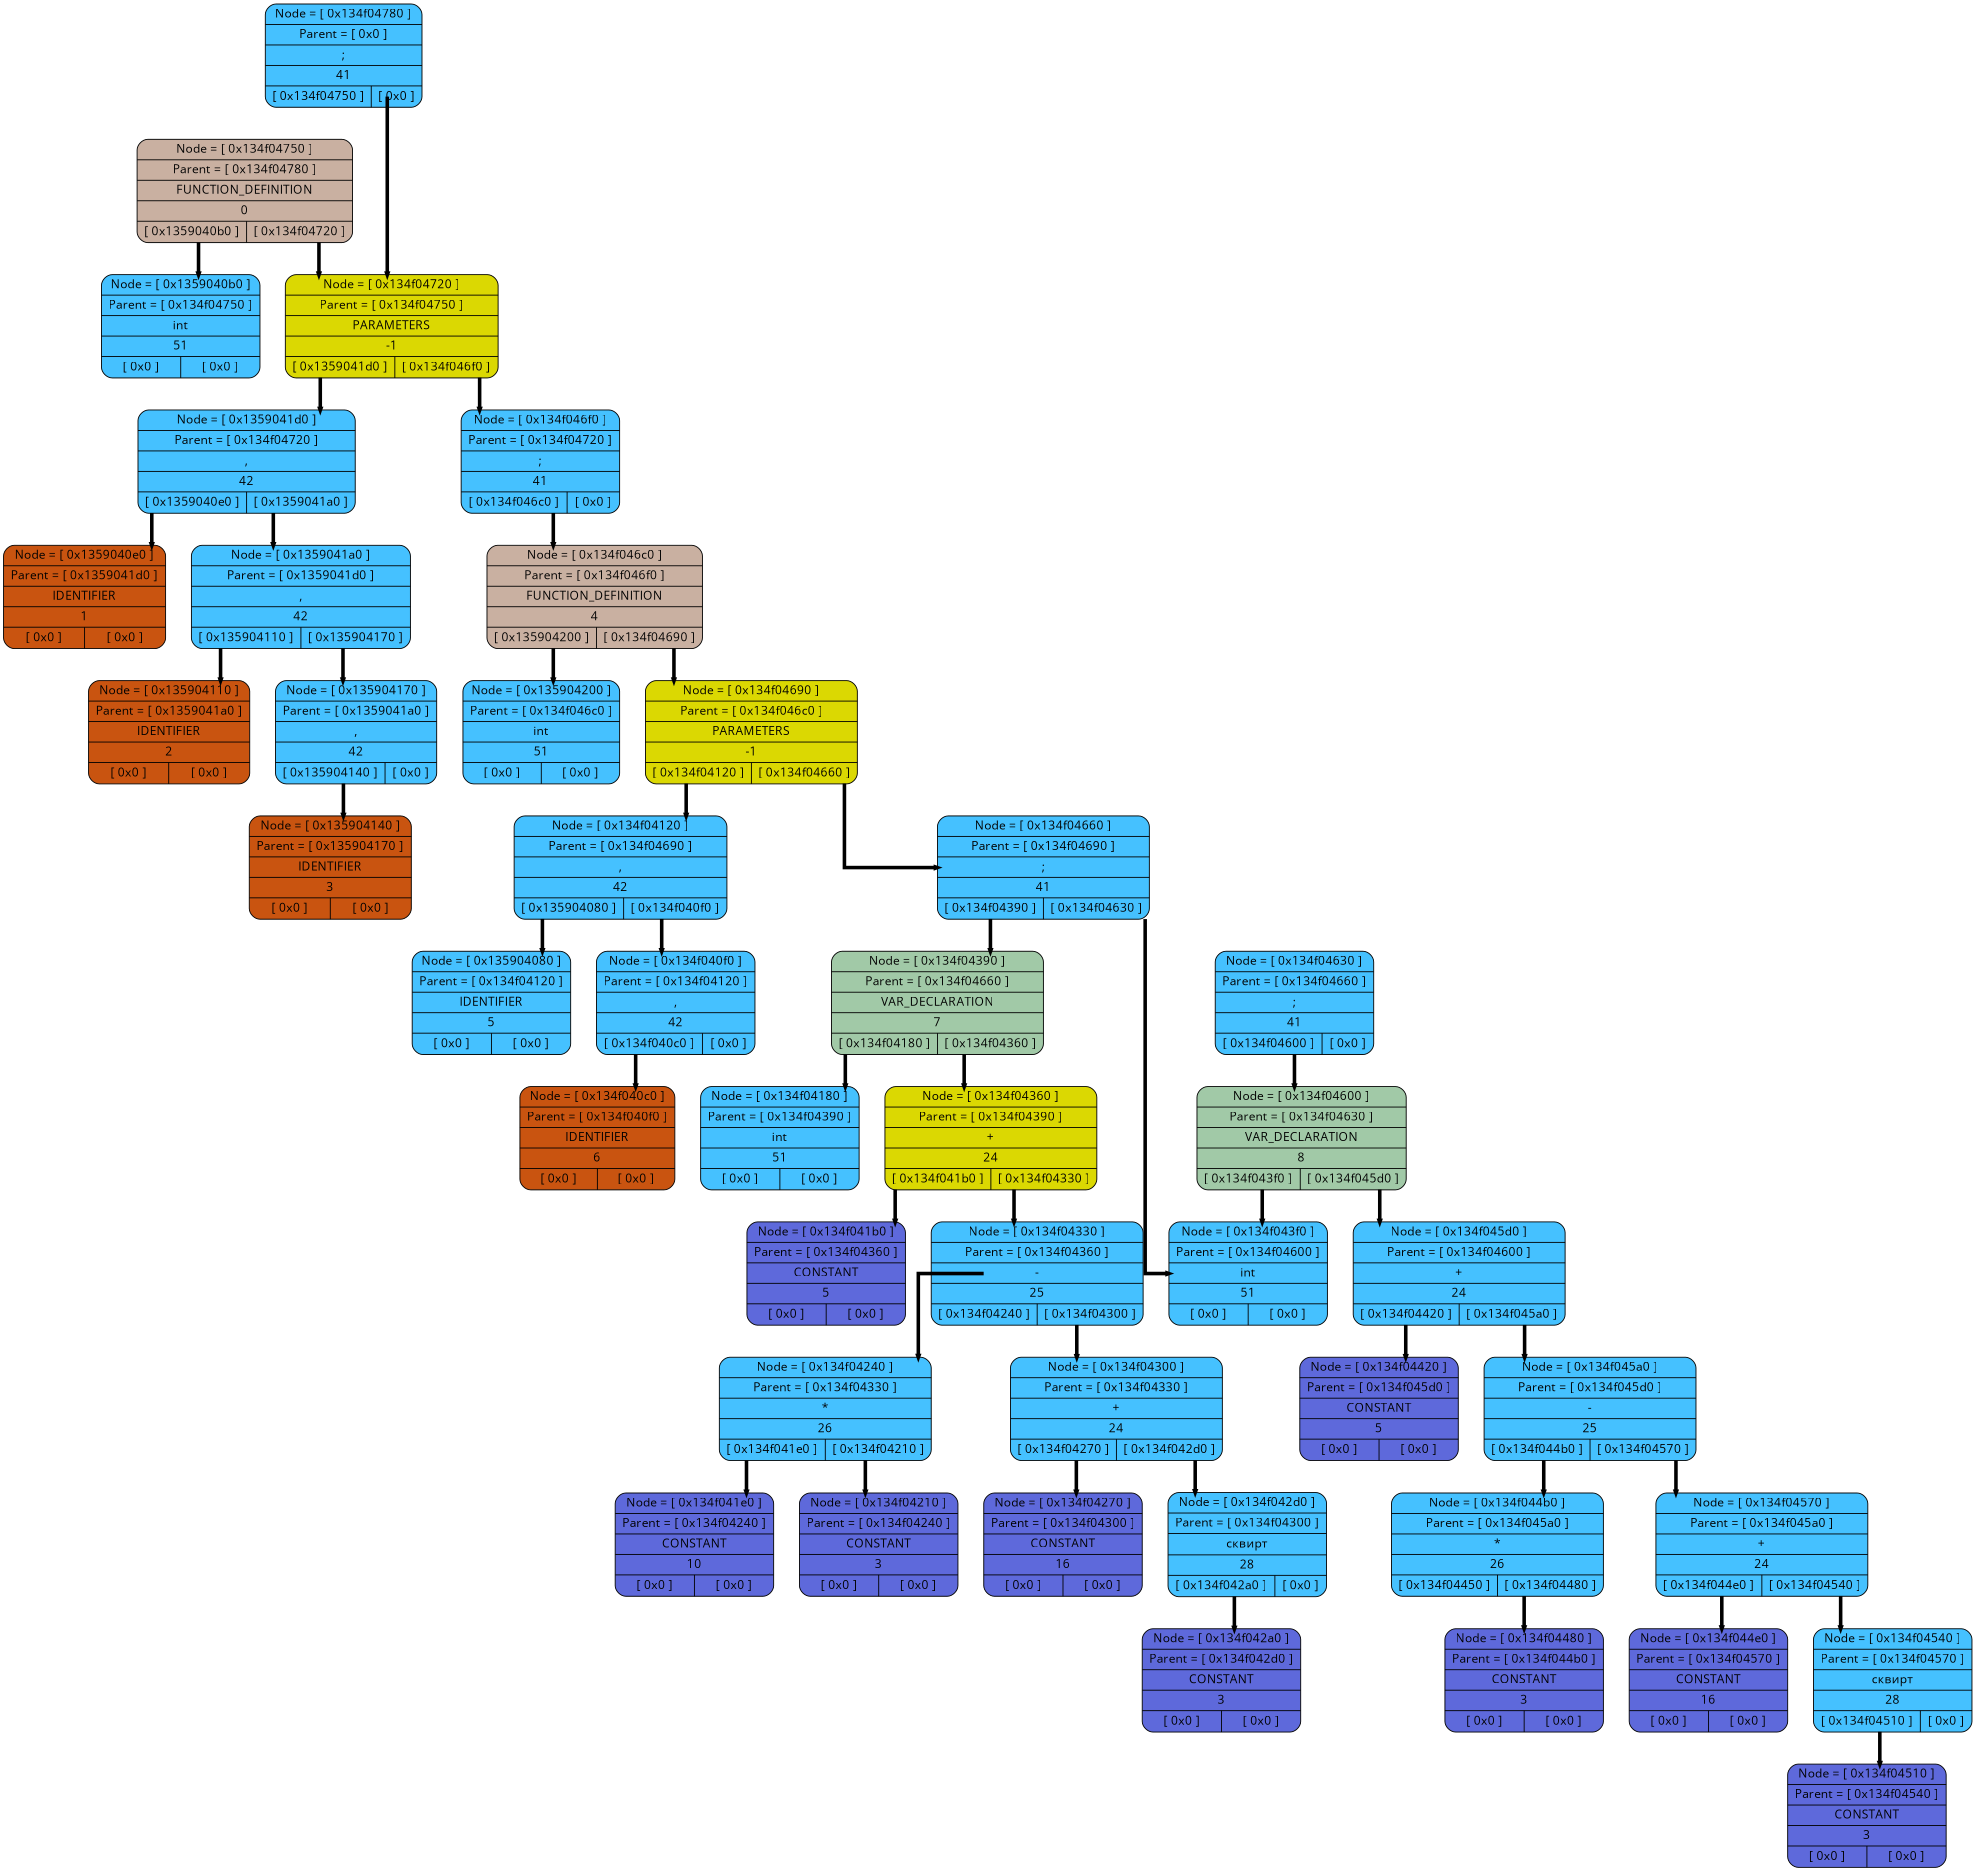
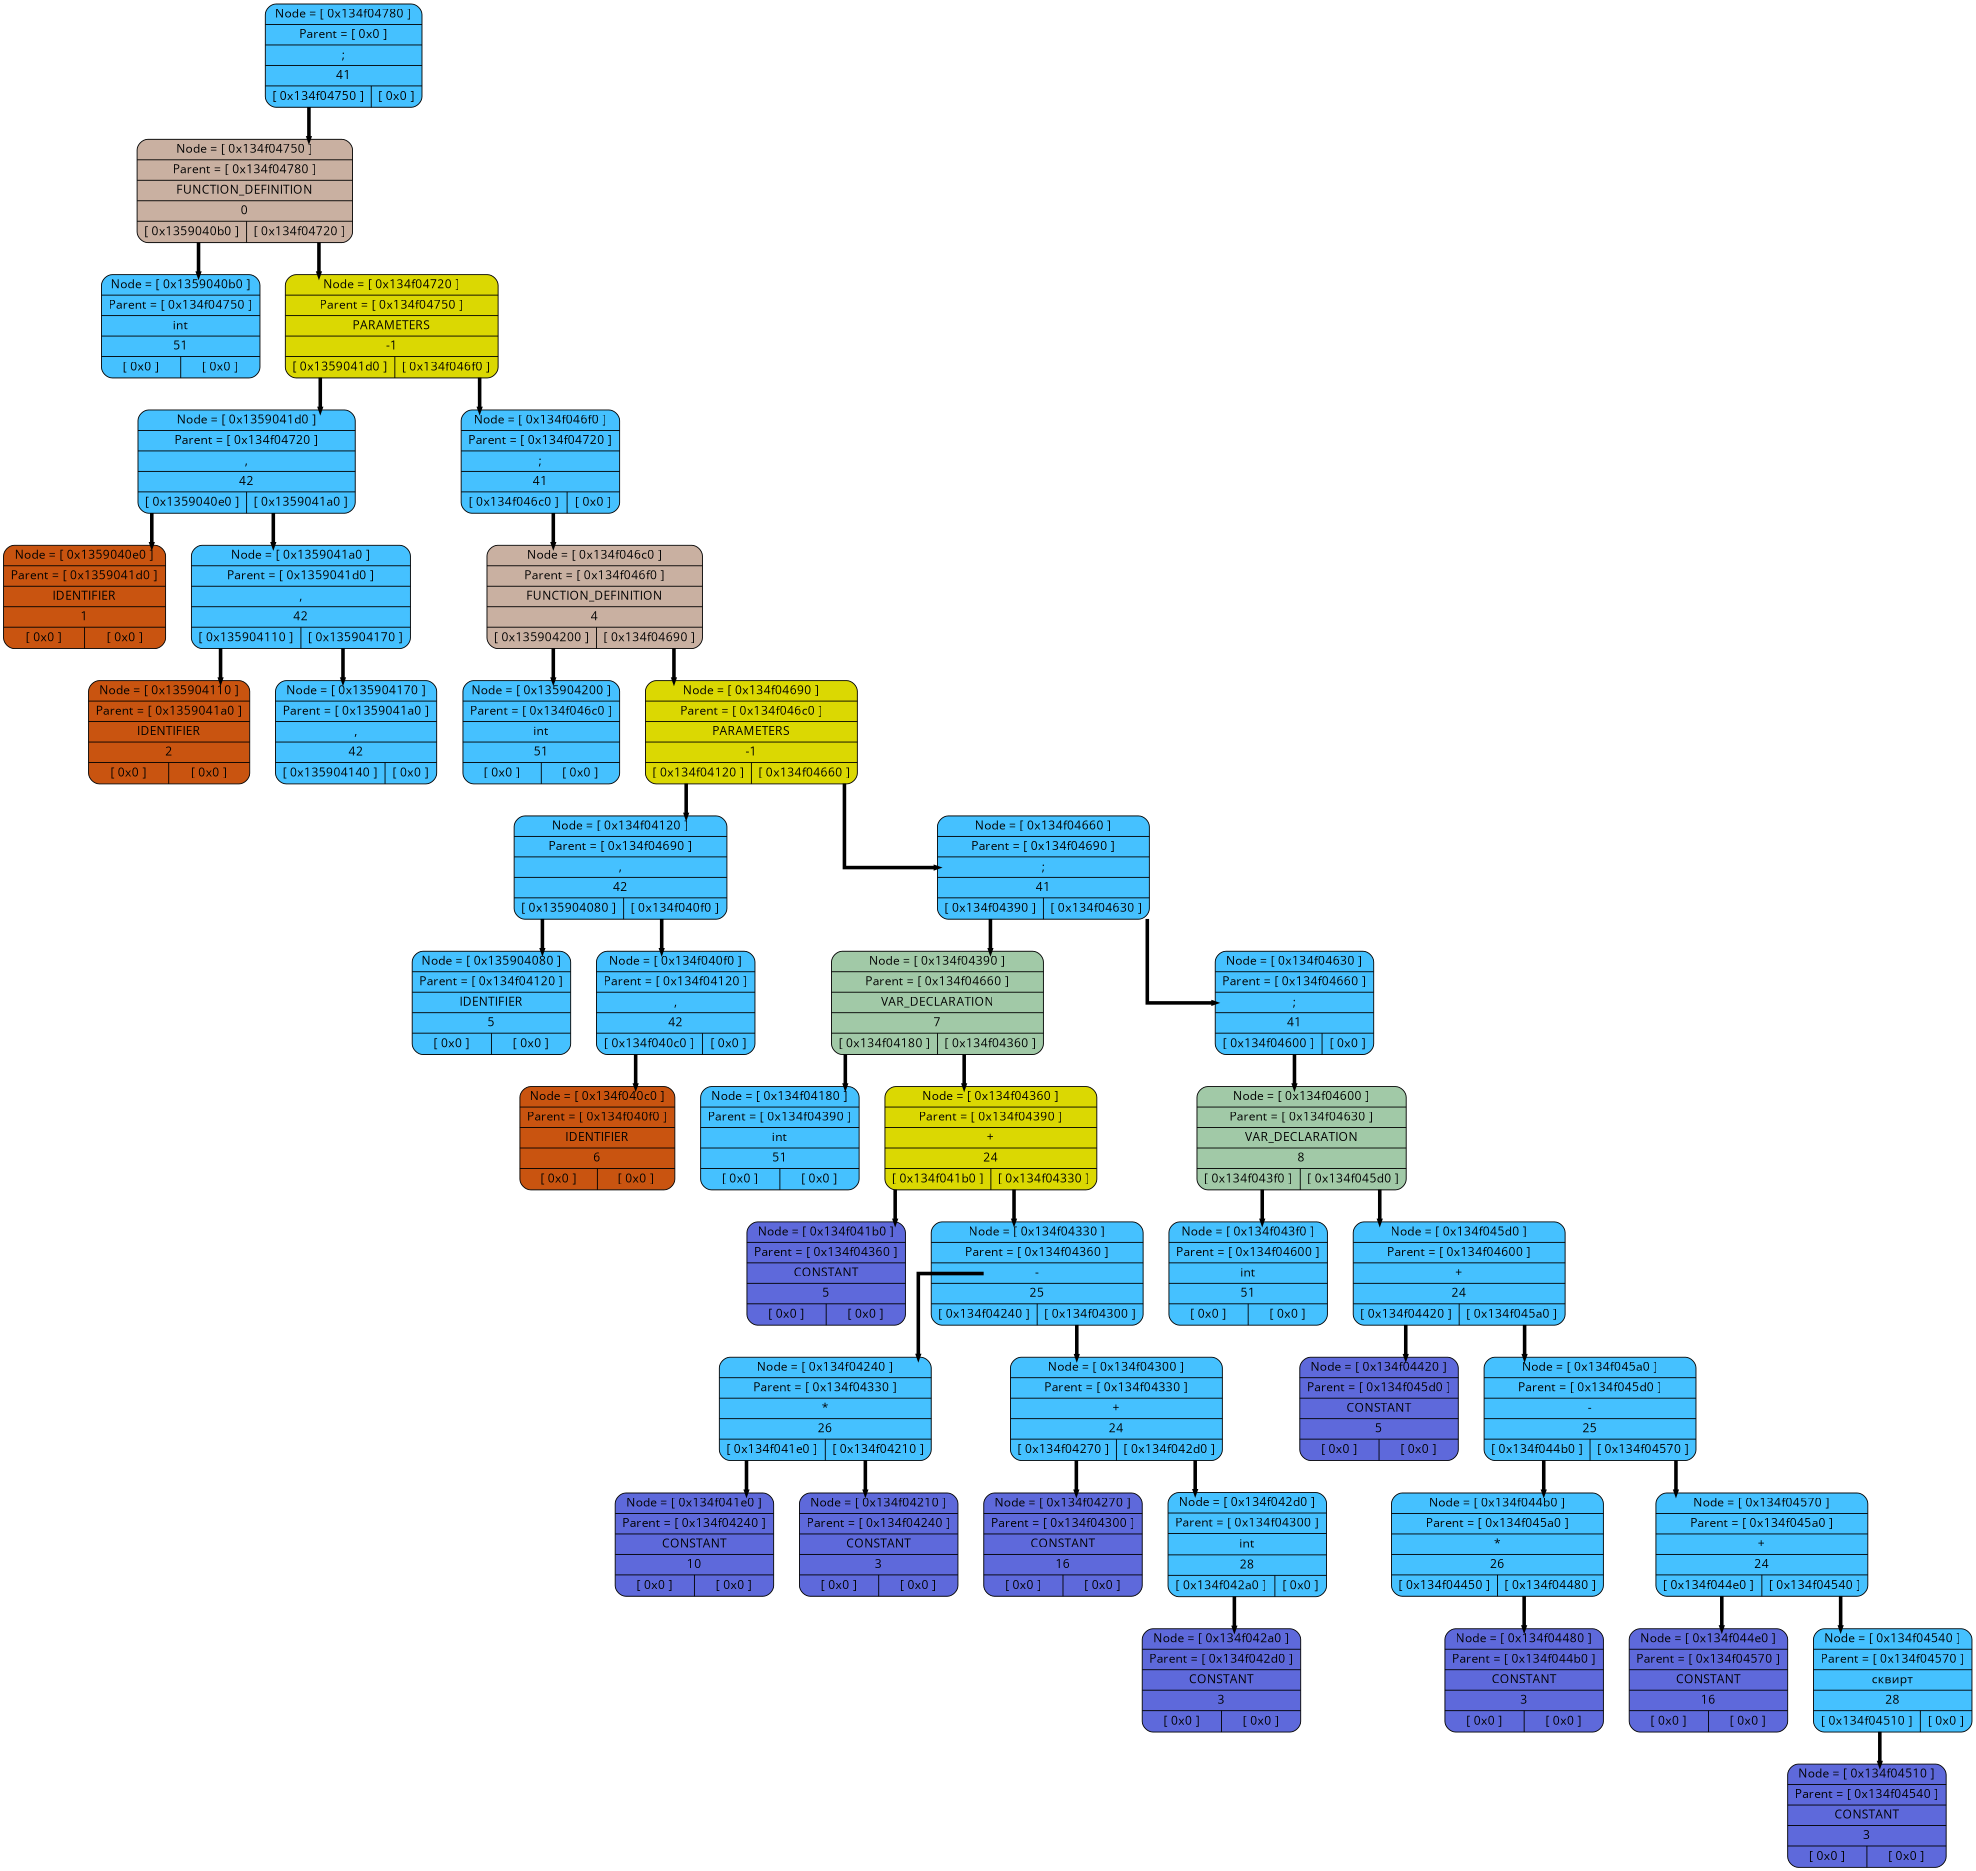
edge "Node = [ 0x134f04780 ]" -> "Node = [ 0x134f04720 ]": now "Node = [ 0x134f04780 ]" -> "Node = [ 0x134f04750 ]"
node "Node = [ 0x135904140 ]": removed
edge "Node = [ 0x134f04660 ]" -> "Node = [ 0x134f043f0 ]": now "Node = [ 0x134f04660 ]" -> "Node = [ 0x134f04630 ]"
node "Node = [ 0x134f042d0 ]": text "сквирт" -> "int"
